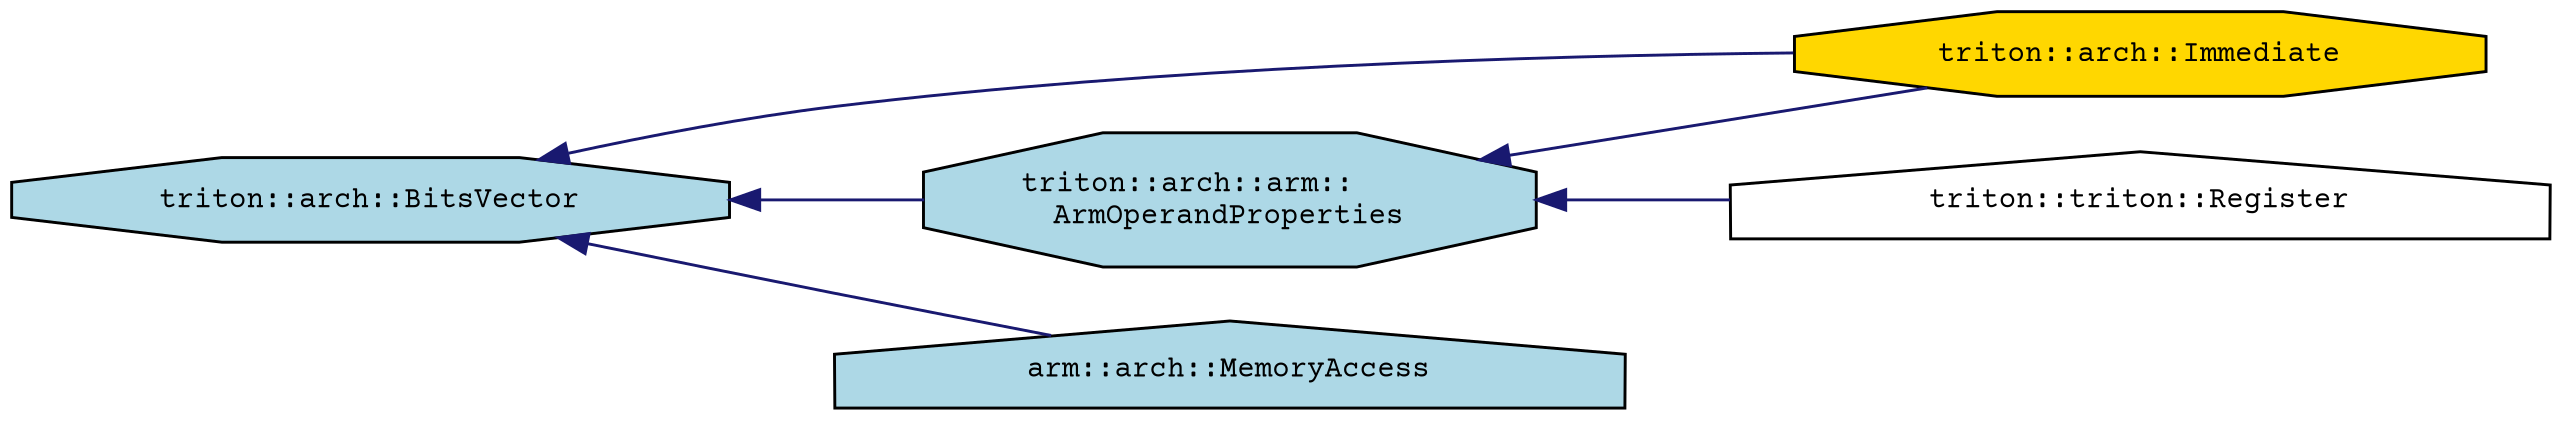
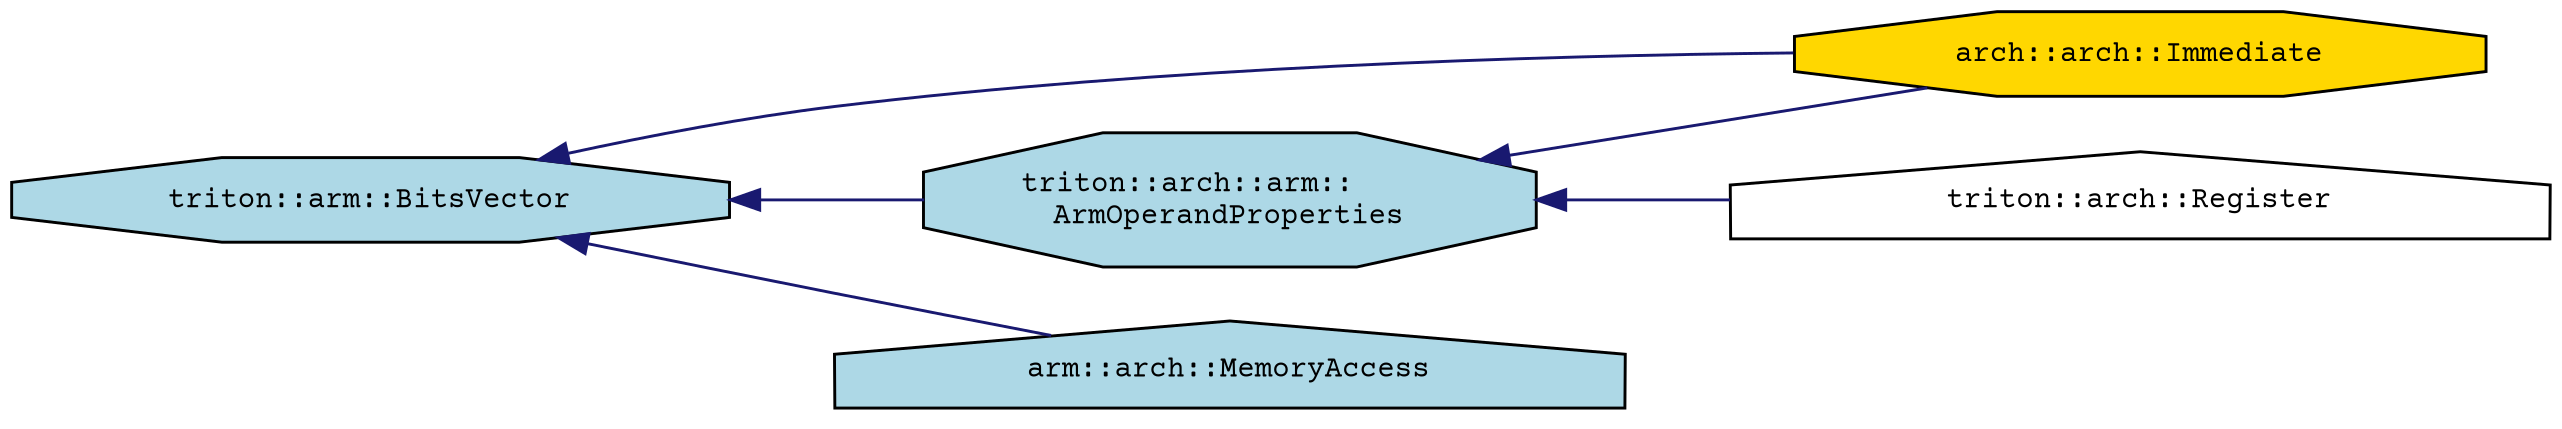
node "triton::arch::Immediate": label "triton::arch::Immediate" -> "arch::arch::Immediate"
node "triton::arch::BitsVector": label "triton::arch::BitsVector" -> "triton::arm::BitsVector"
node "triton::triton::Register": label "triton::triton::Register" -> "triton::arch::Register"
